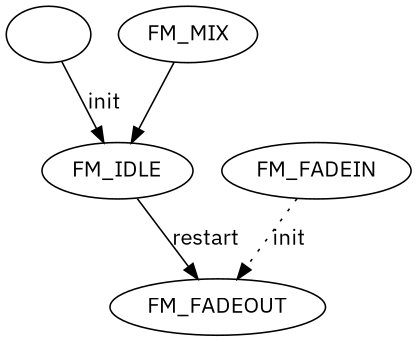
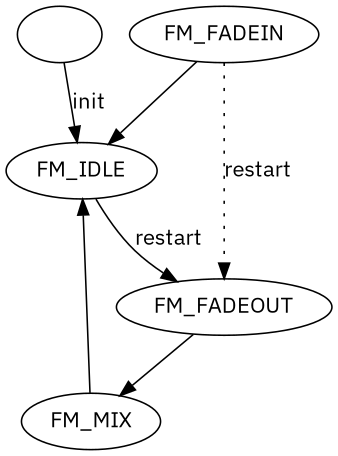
edge "FM_FADEIN" -> "FM_IDLE": added
edge "FM_FADEIN" -> "FM_FADEOUT": label "init" -> "restart"
edge "FM_FADEOUT" -> "FM_MIX": added
